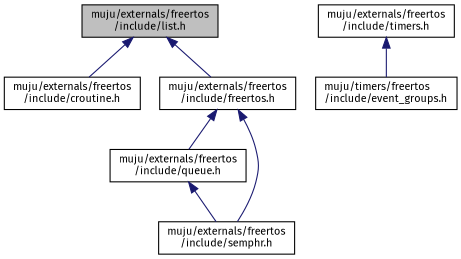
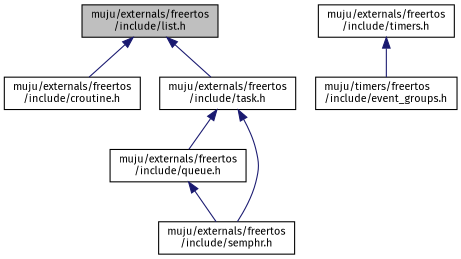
node "muju/externals/freertos /include/freertos.h": label "muju/externals/freertos /include/freertos.h" -> "muju/externals/freertos /include/task.h"
